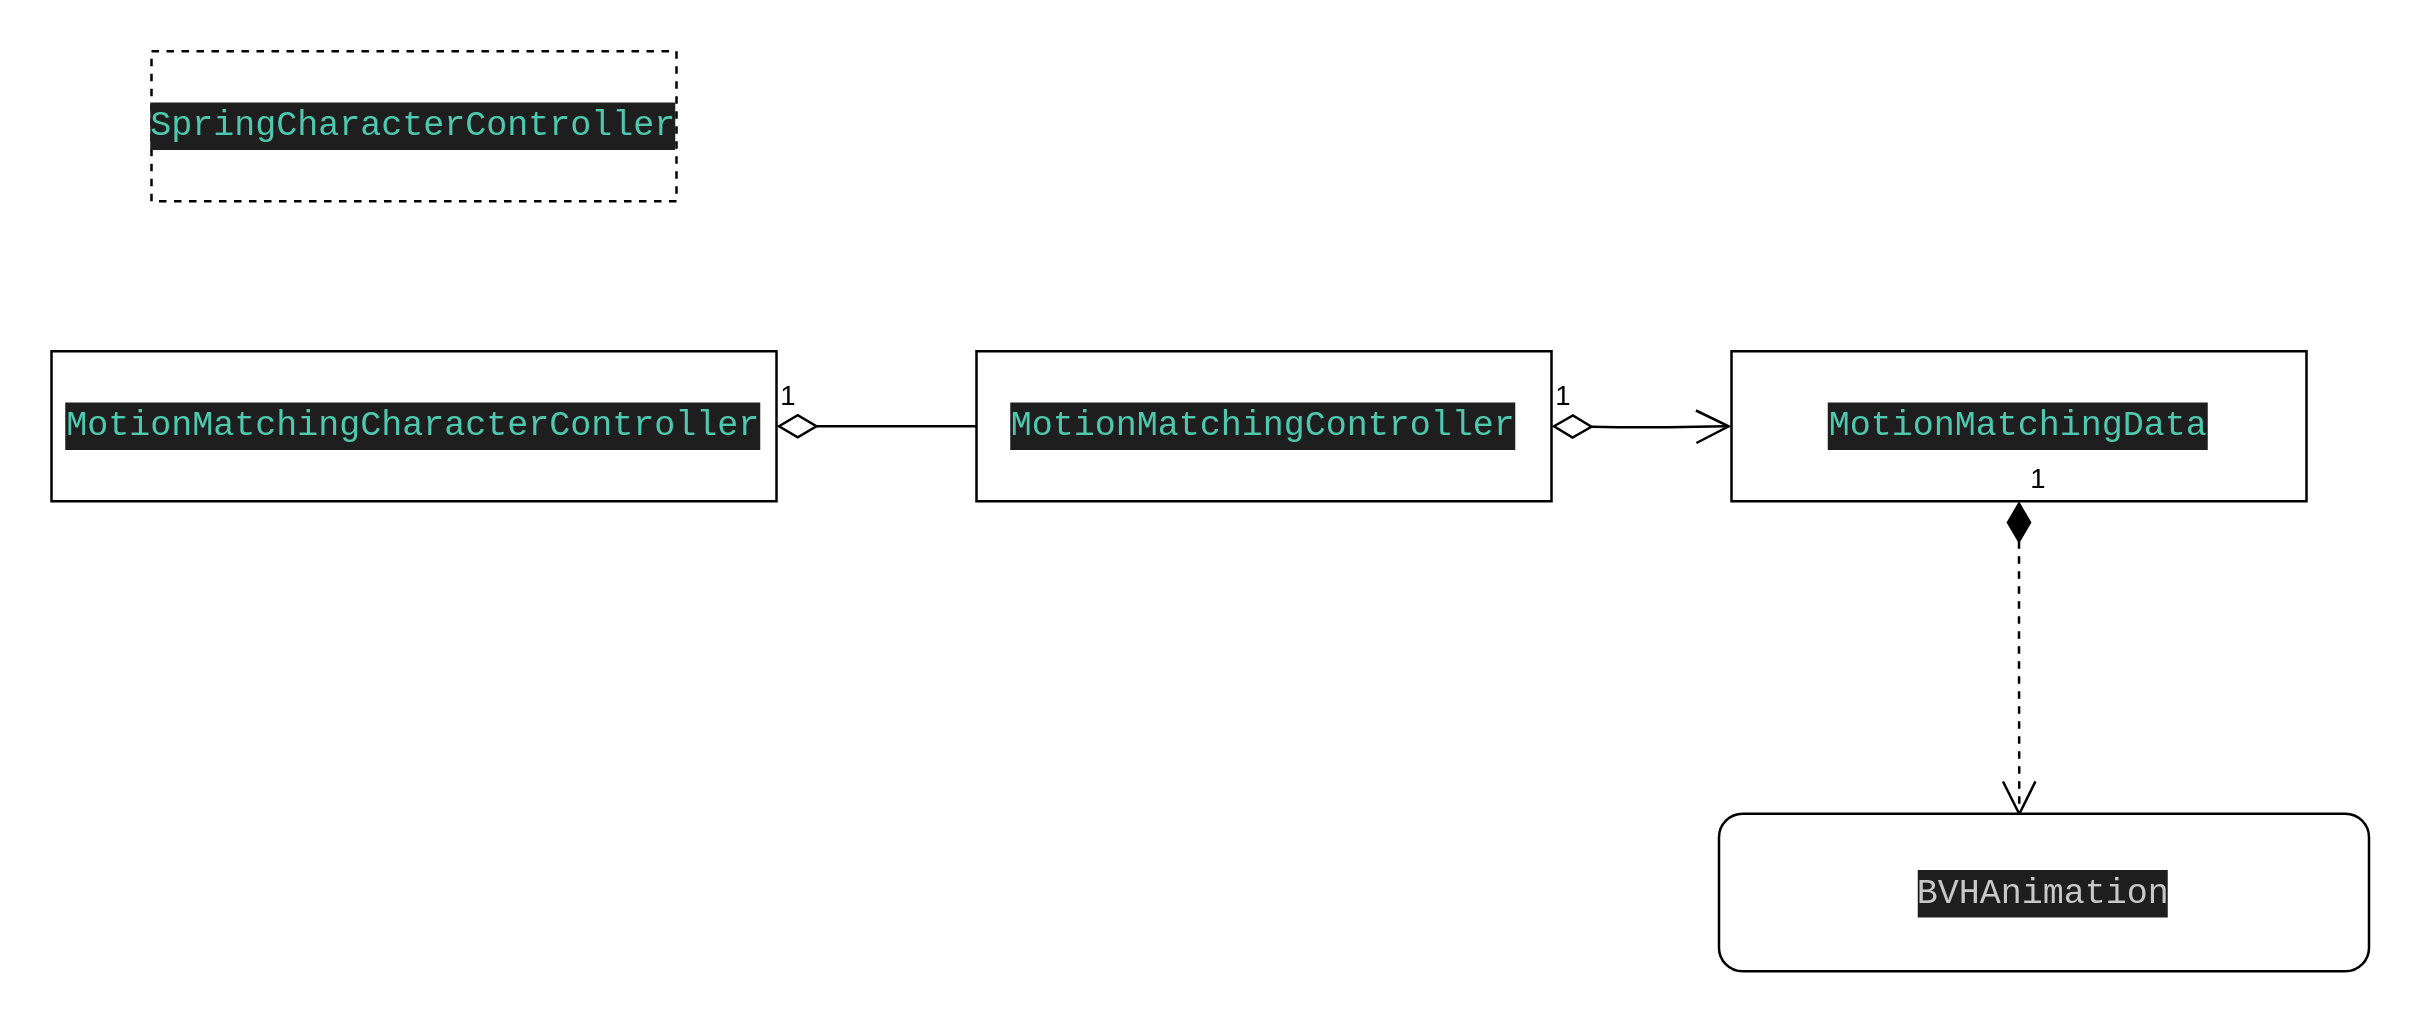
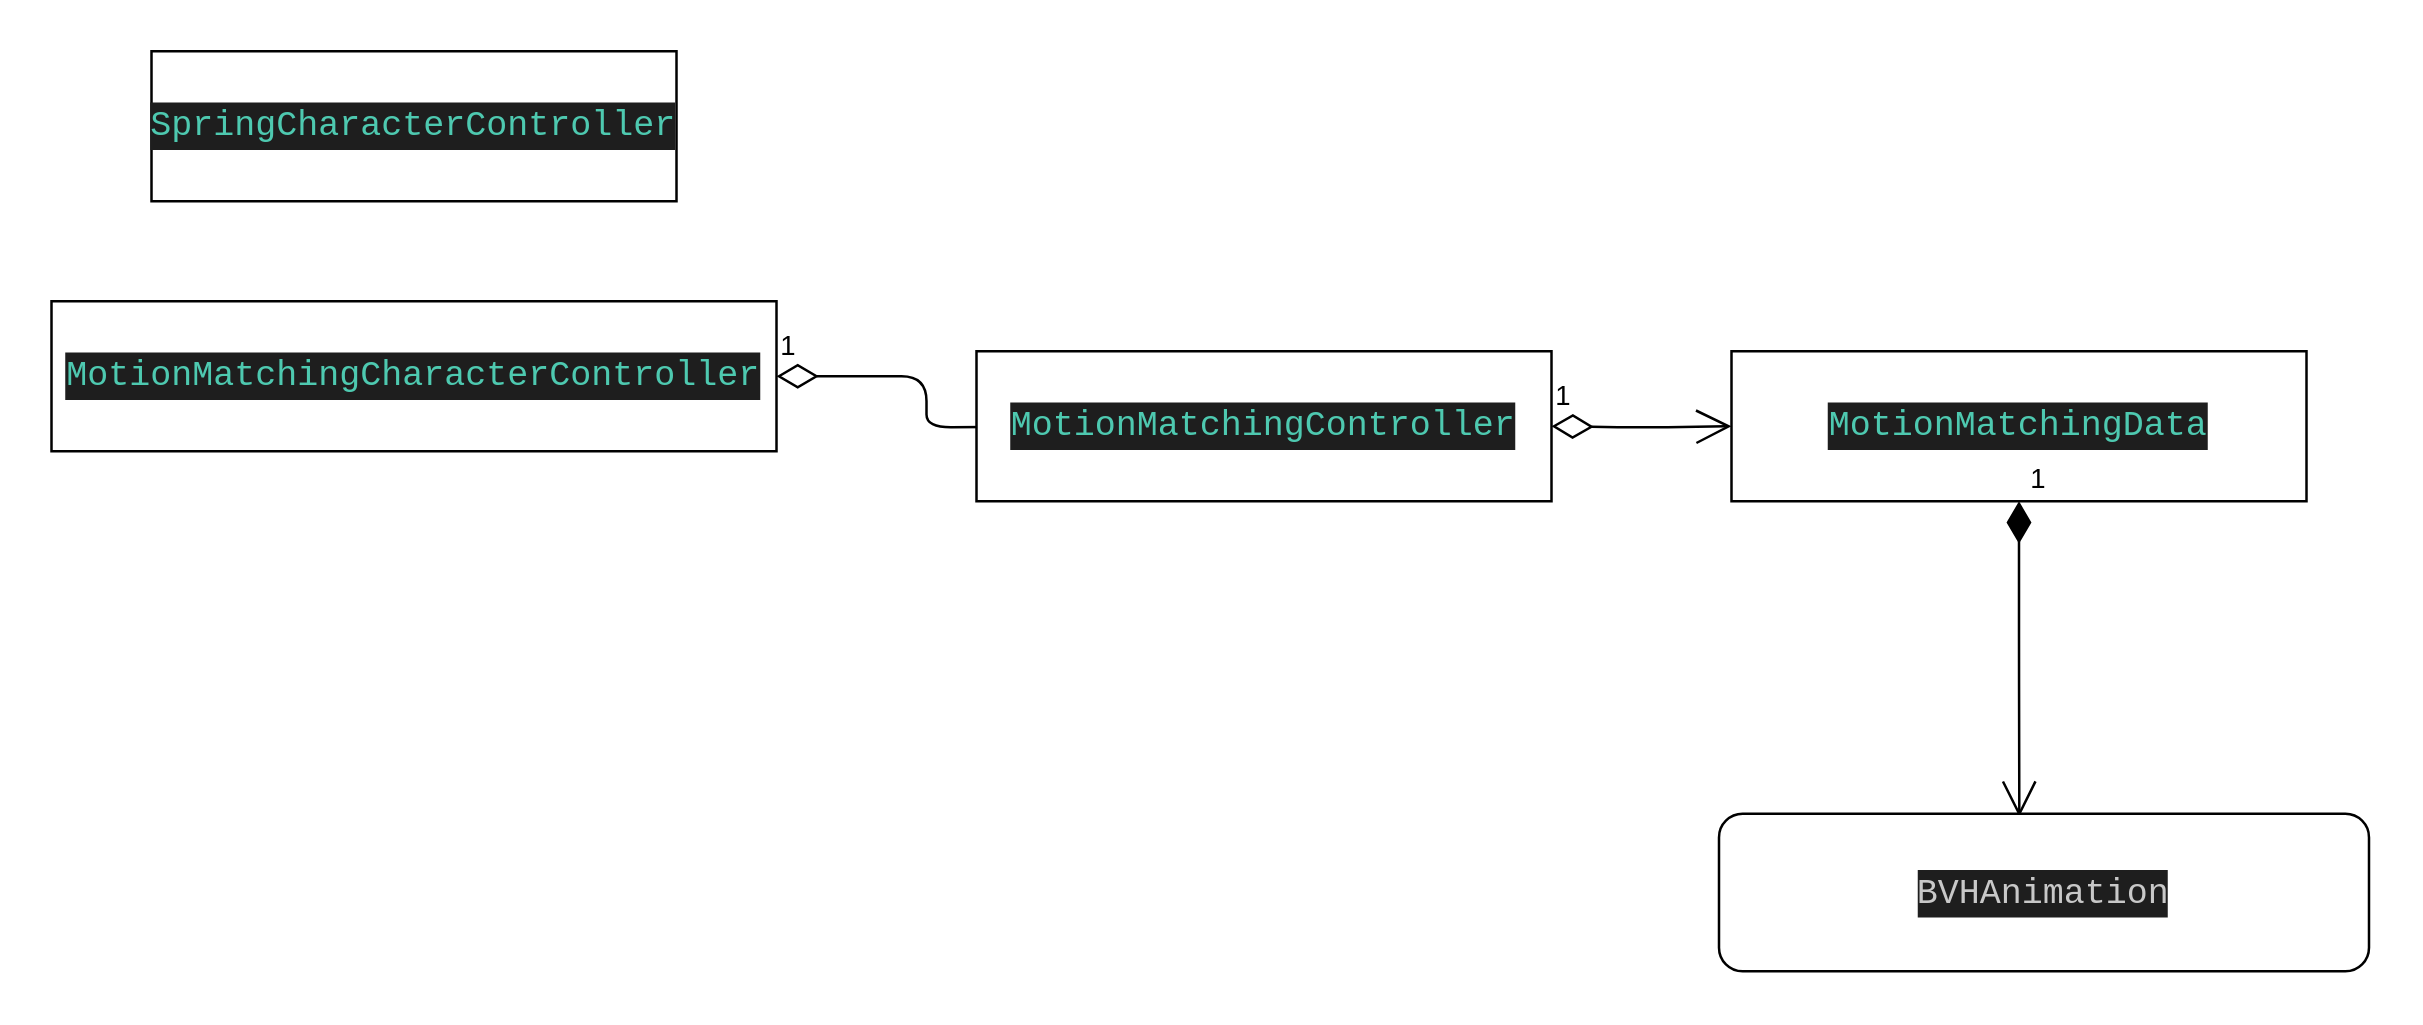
node "SpringCharacterController": style dashed -> solid
node "MotionMatchingCharacterController": moved (414, 426) -> (414, 376)
edge "MotionMatchingData" -- "BVHAnimation": style dashed -> solid
